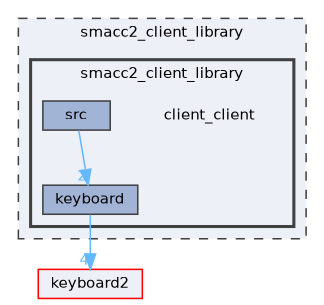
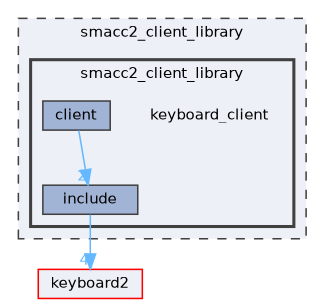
node "src": label "src" -> "client"
node "client_client": label "client_client" -> "keyboard_client"
node "keyboard": label "keyboard" -> "include"
